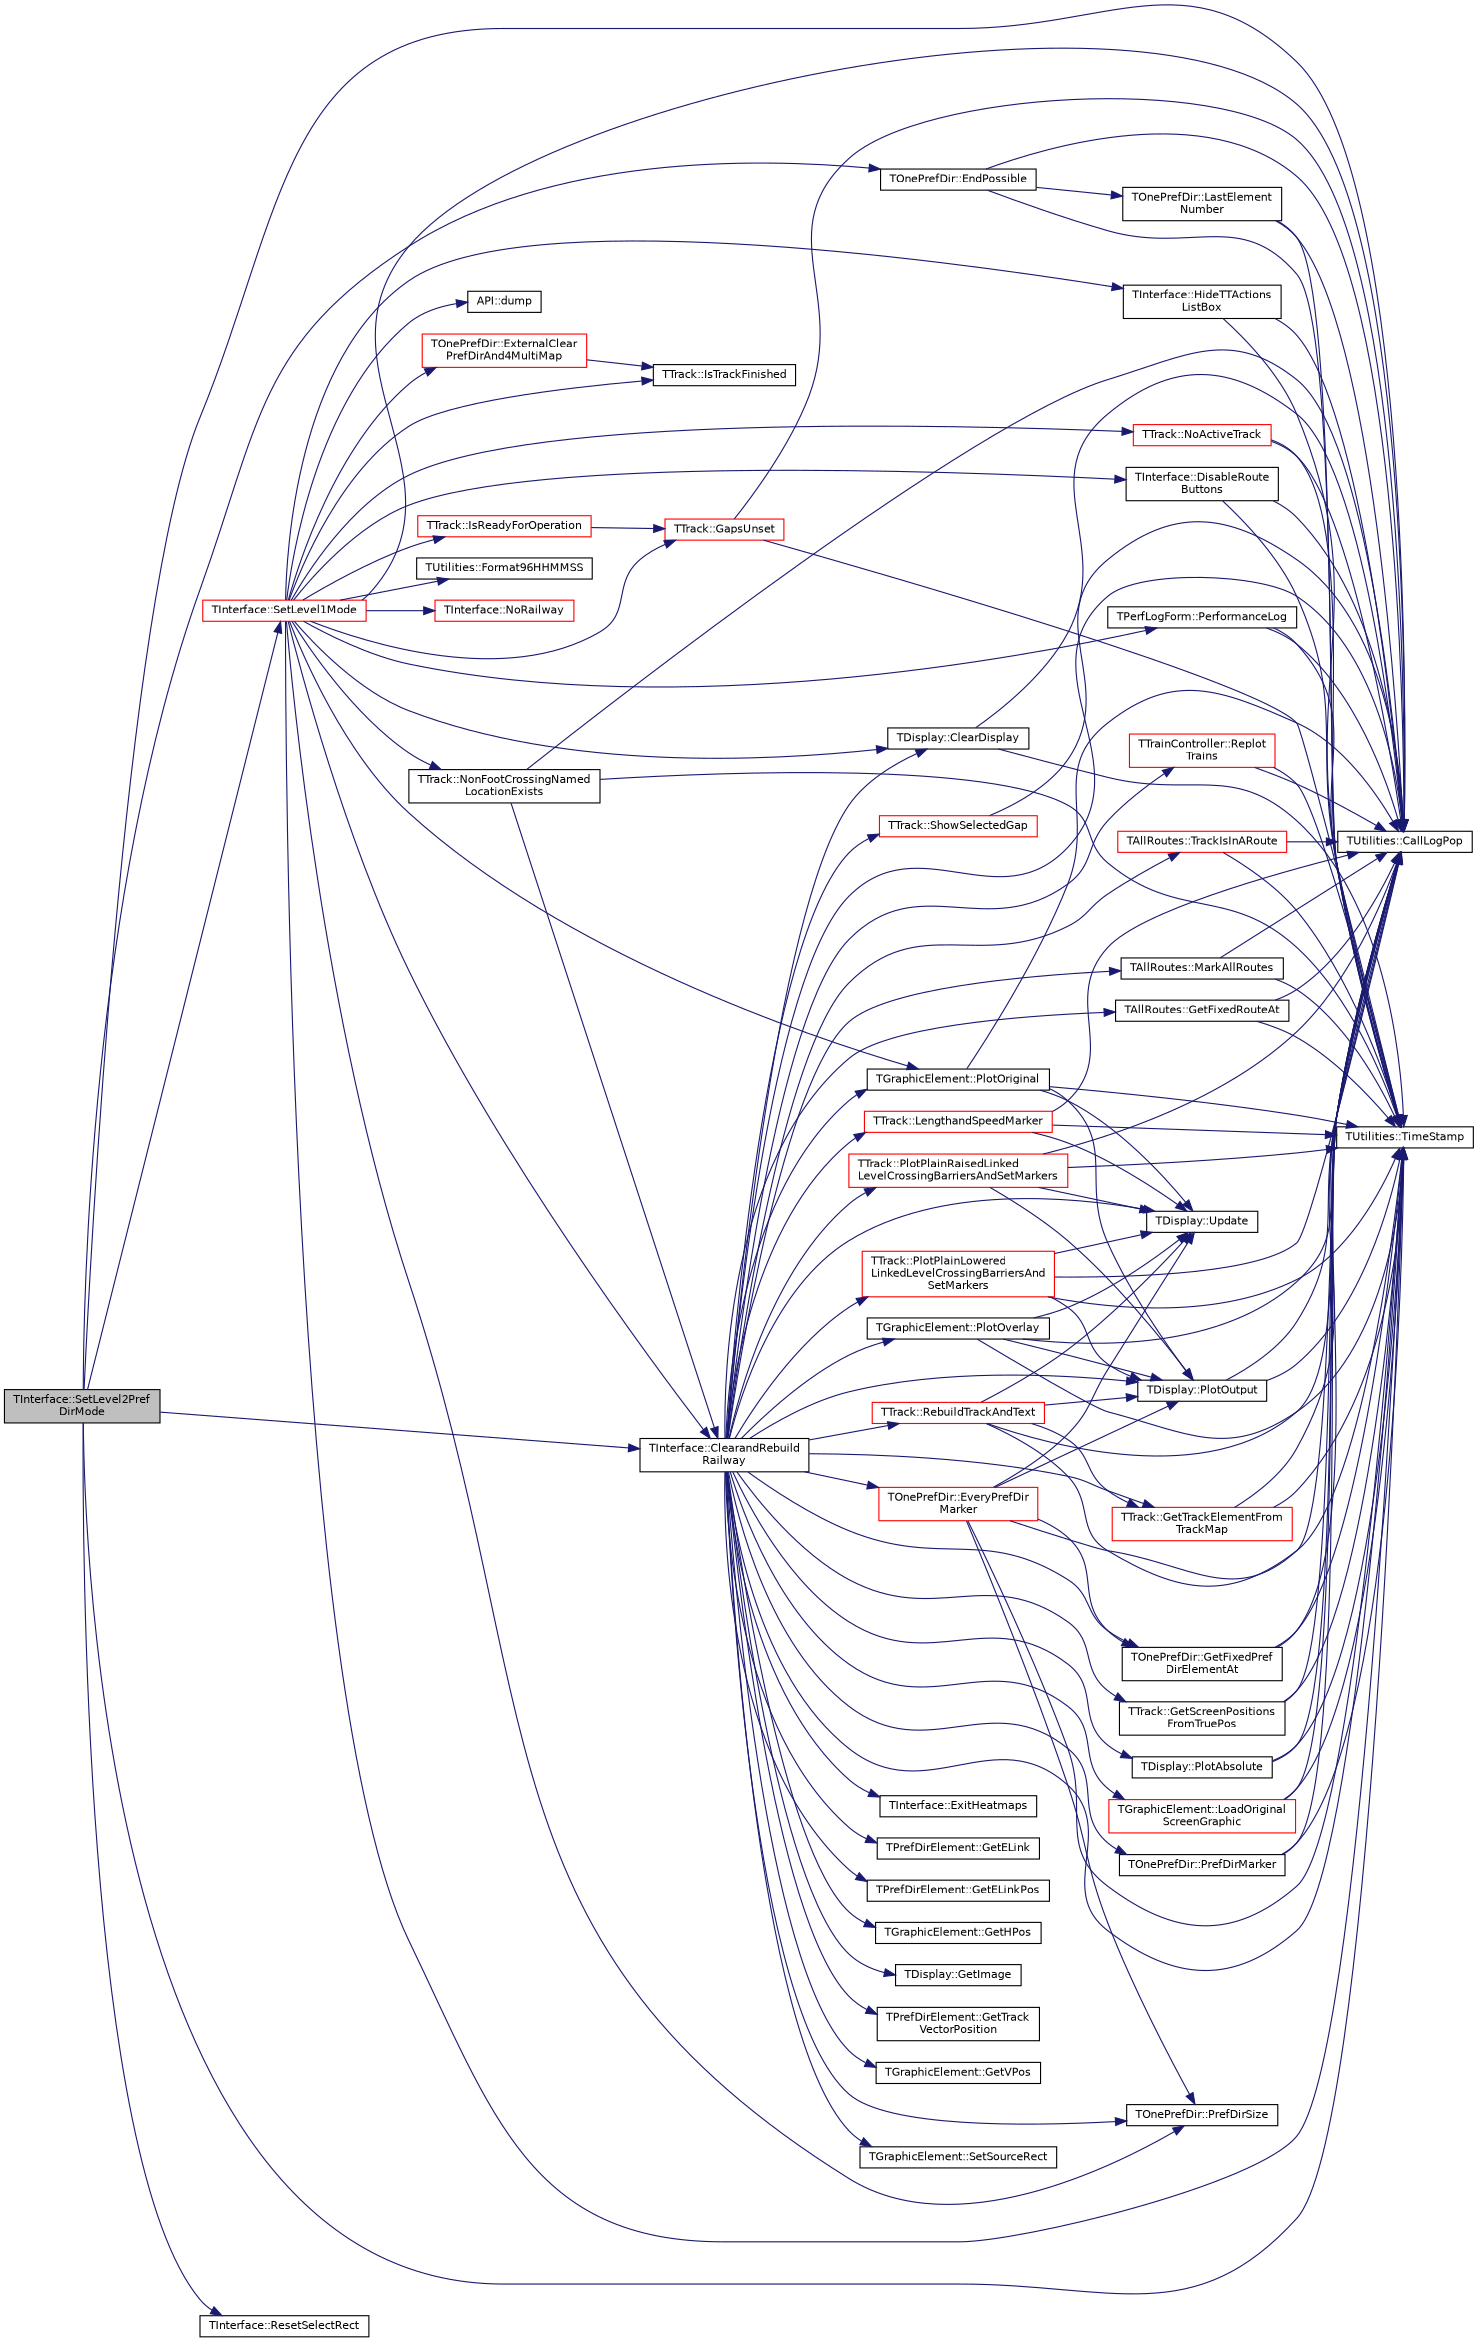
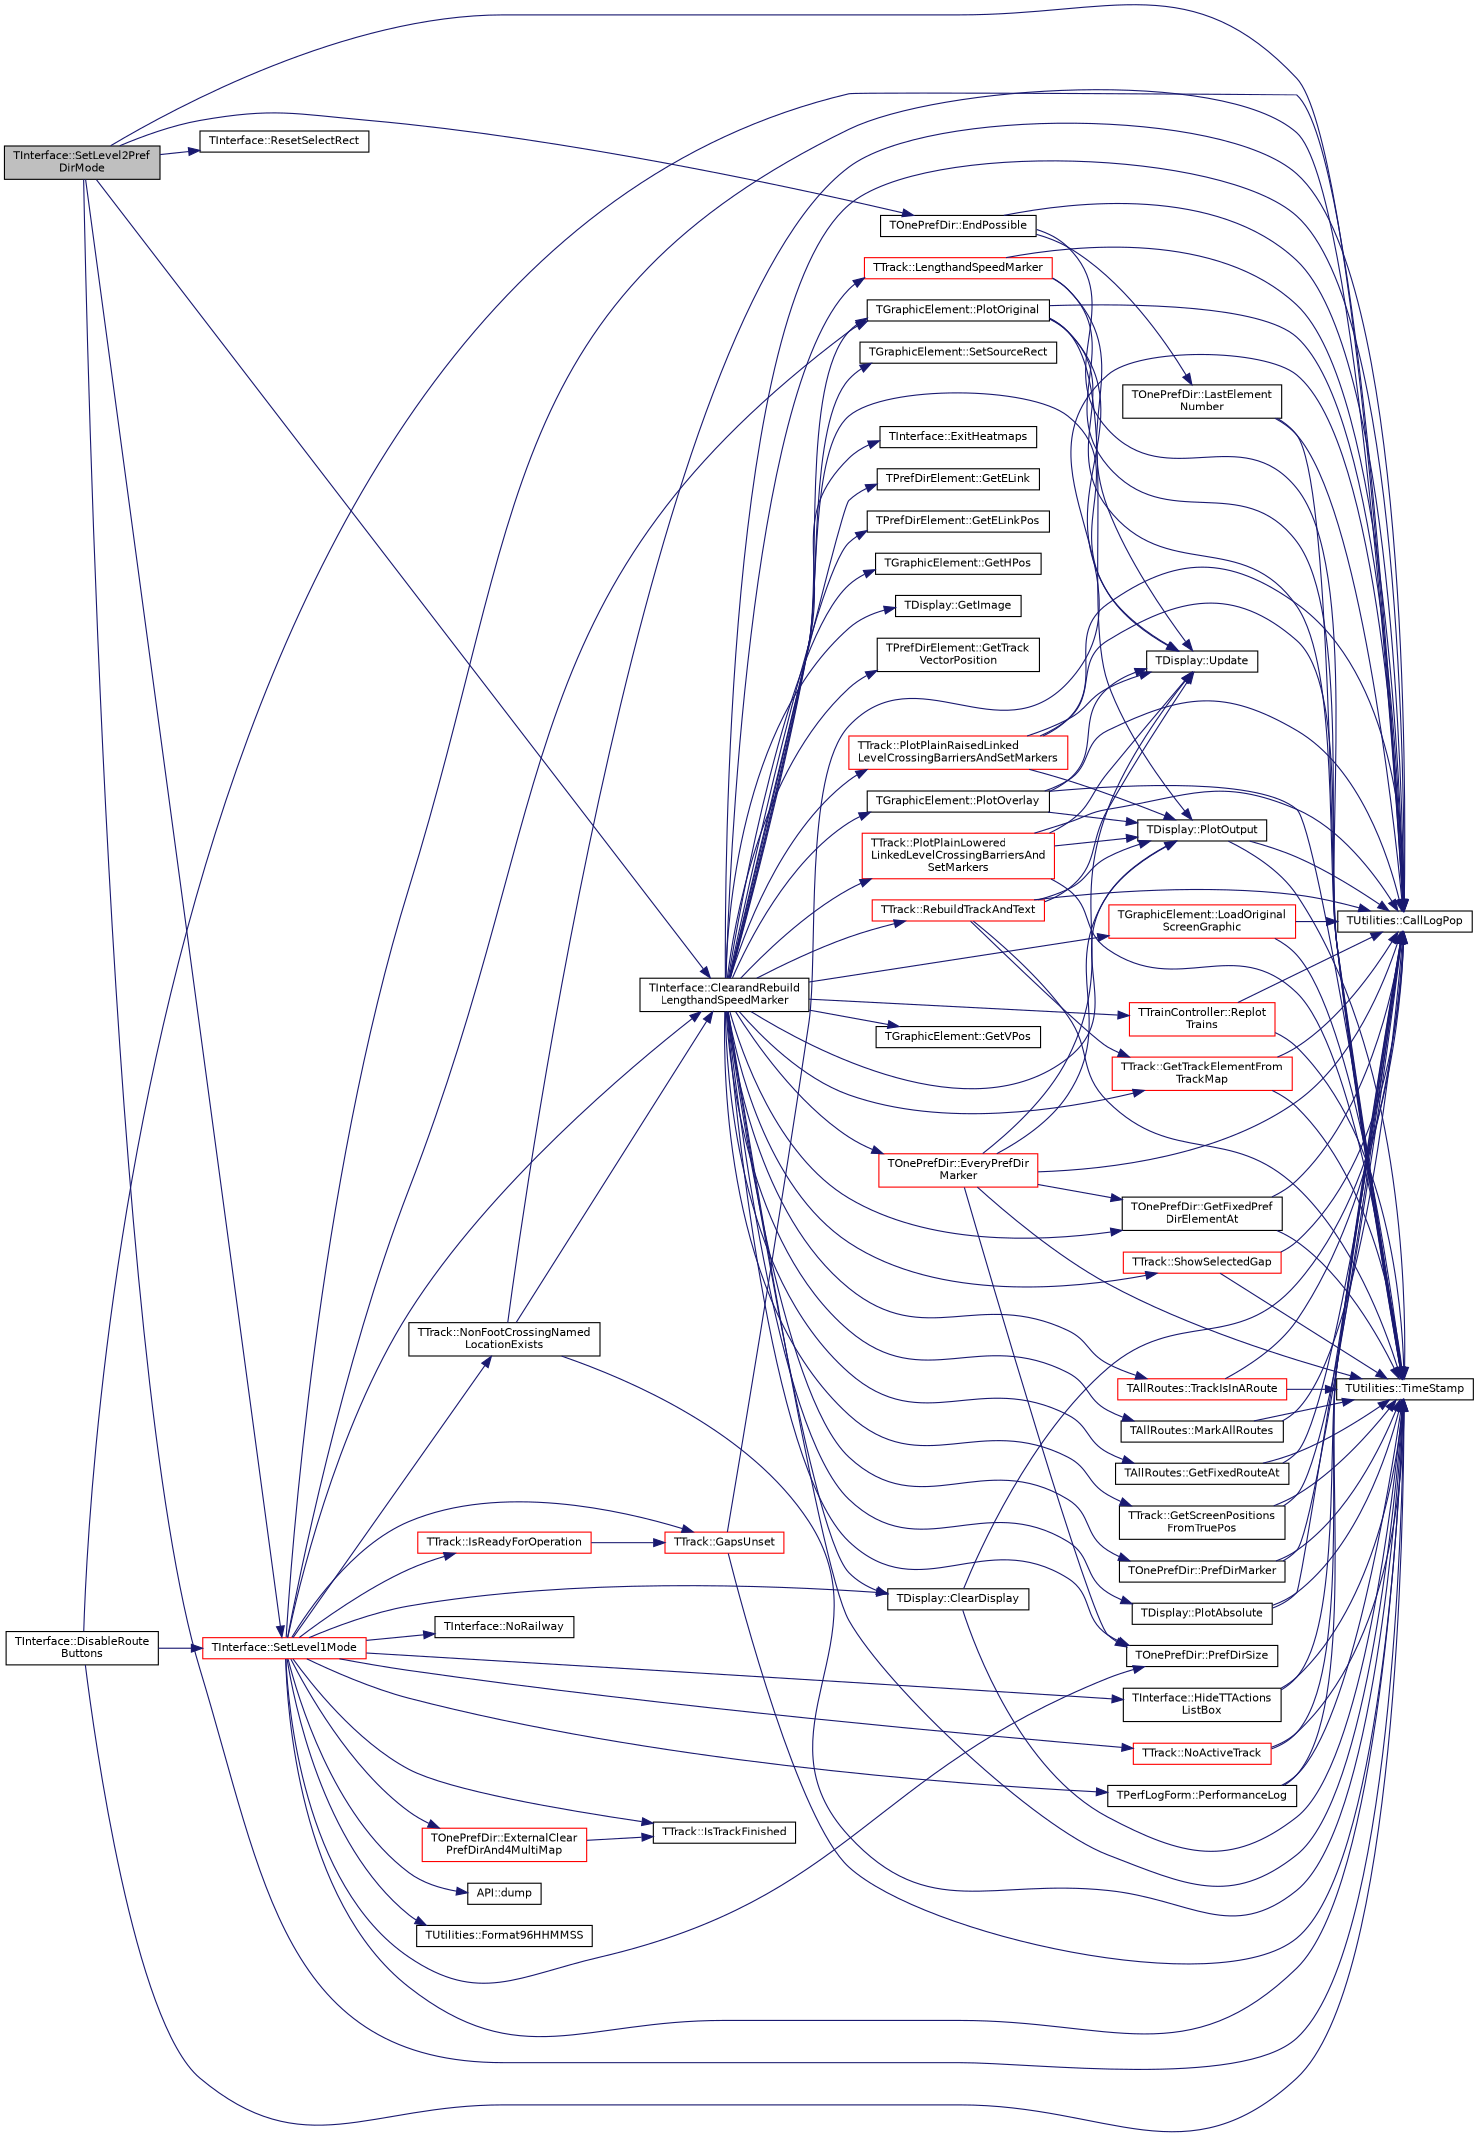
edge "TInterface::SetLevel1Mode" -> "TInterface::DisableRoute Buttons": reversed
node "TInterface::NoRailway": color red -> black
edge "TTrack::ShowSelectedGap" -> "TUtilities::TimeStamp": added
node "TInterface::ClearandRebuild Railway": label "TInterface::ClearandRebuild Railway" -> "TInterface::ClearandRebuild LengthandSpeedMarker"
